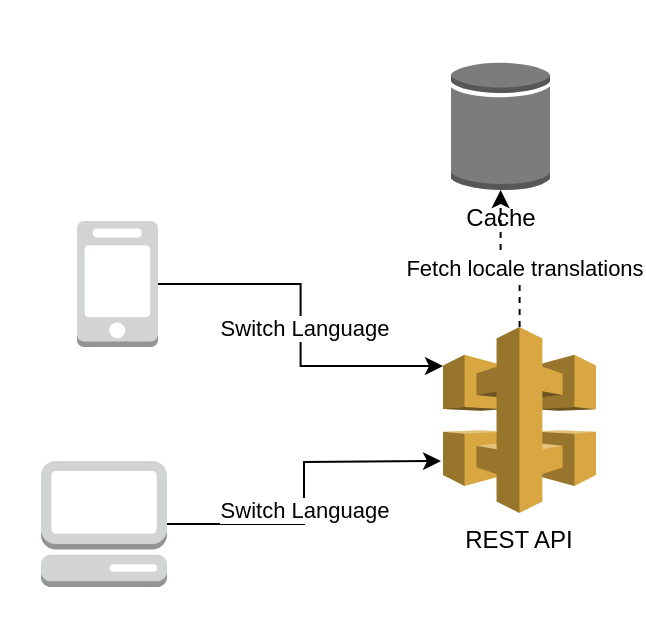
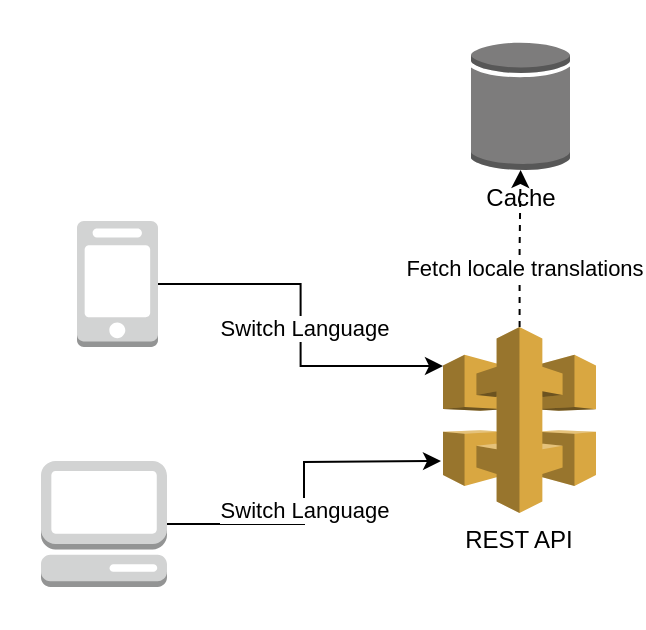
node "Cache": moved (501, 126) -> (521, 106)
